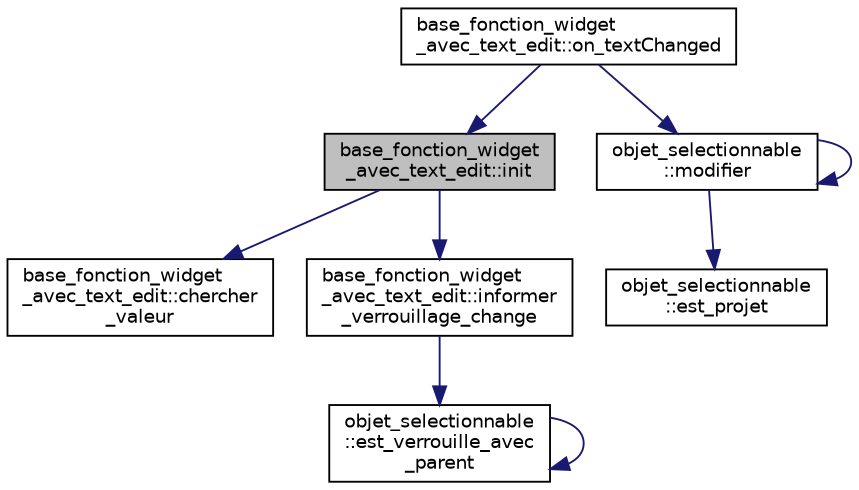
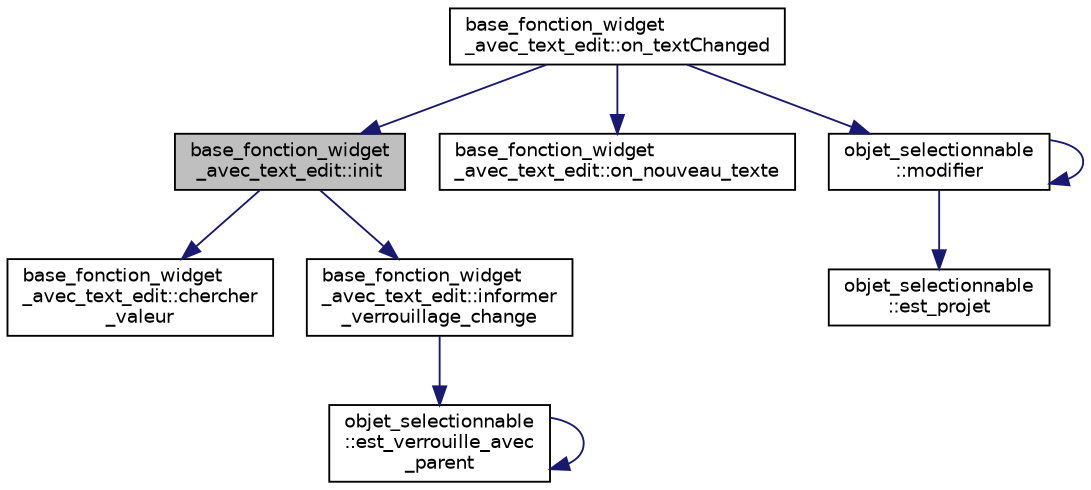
node "base_fonction_widget _avec_text_edit::on_nouveau_texte": added
